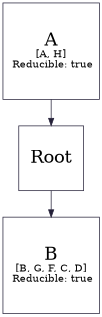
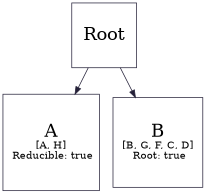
edge "A" -> "Root": reversed
node "B": text "Reducible: true" -> "Root: true"
